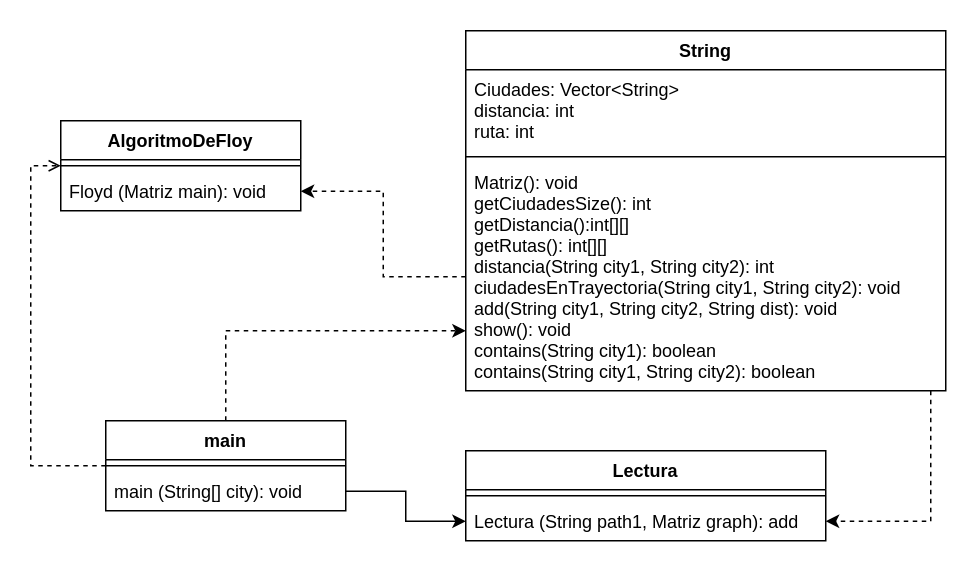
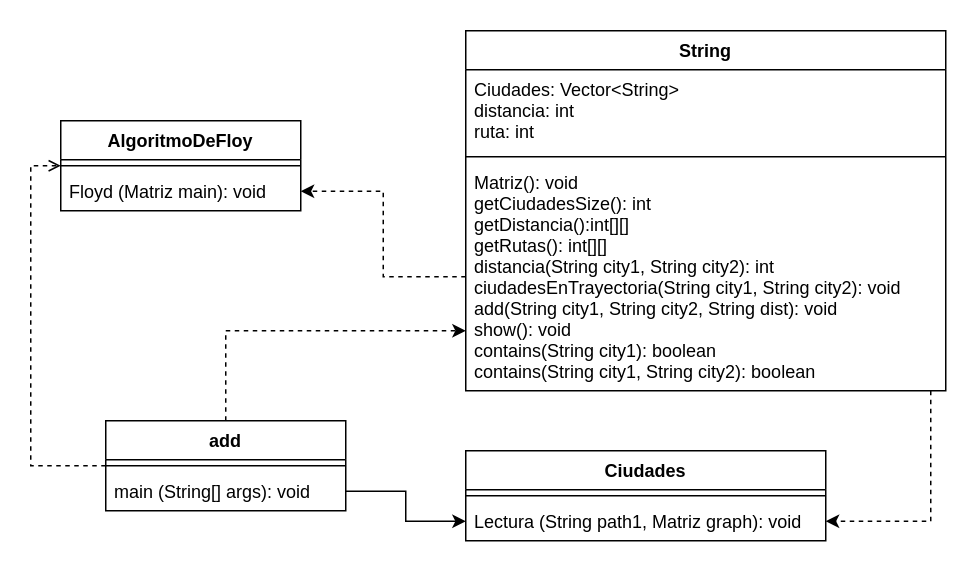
node "main": label "main" -> "add"
node "Lectura": label "Lectura" -> "Ciudades"
node "main (String[] city): void": label "main (String[] city): void" -> "main (String[] args): void"
node "Lectura (String path1, Matriz graph): add": label "Lectura (String path1, Matriz graph): add" -> "Lectura (String path1, Matriz graph): void"
